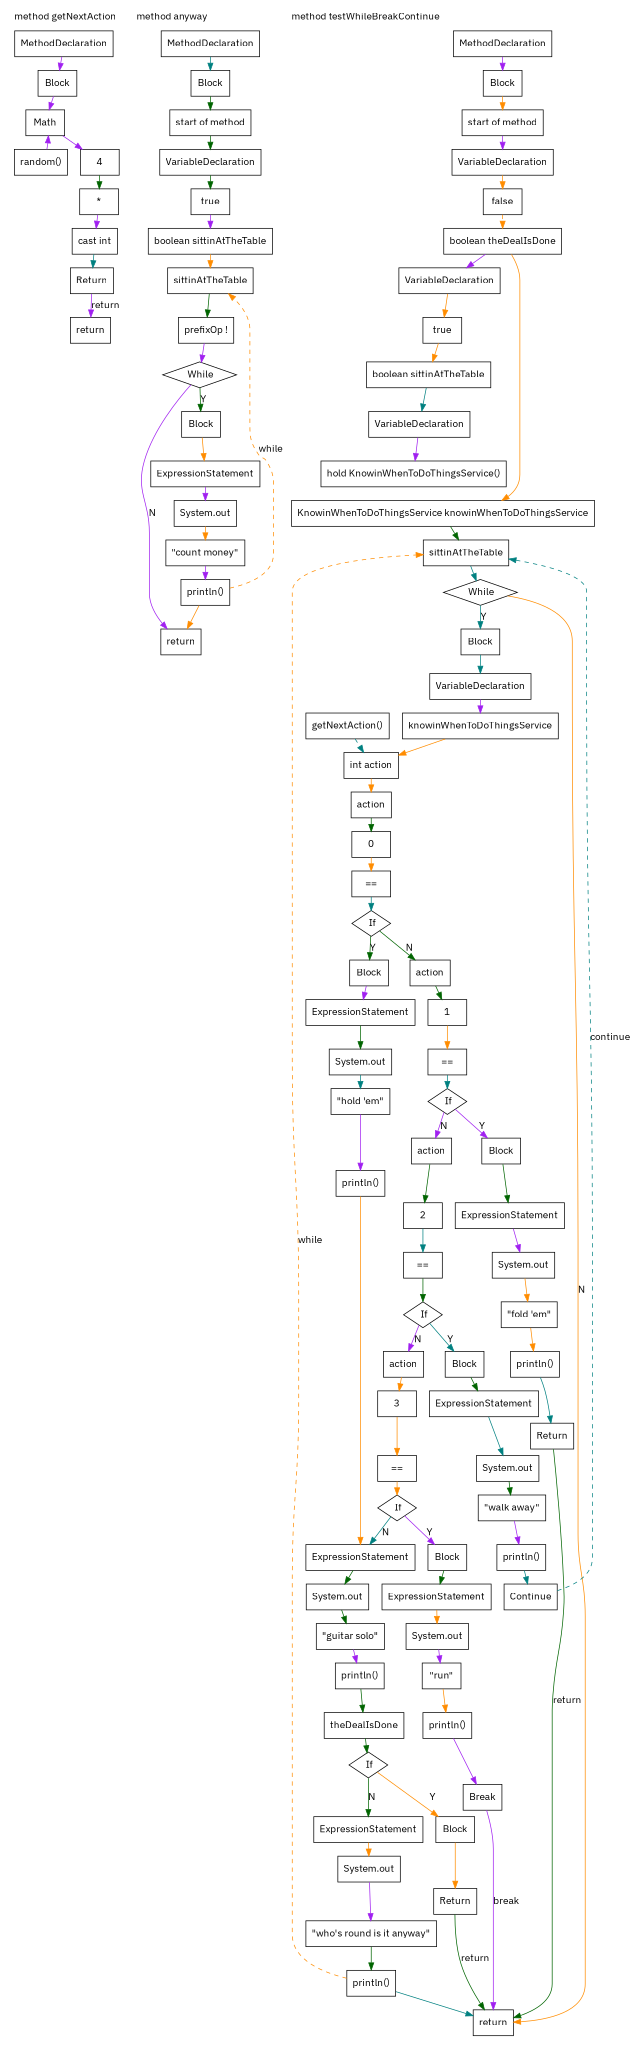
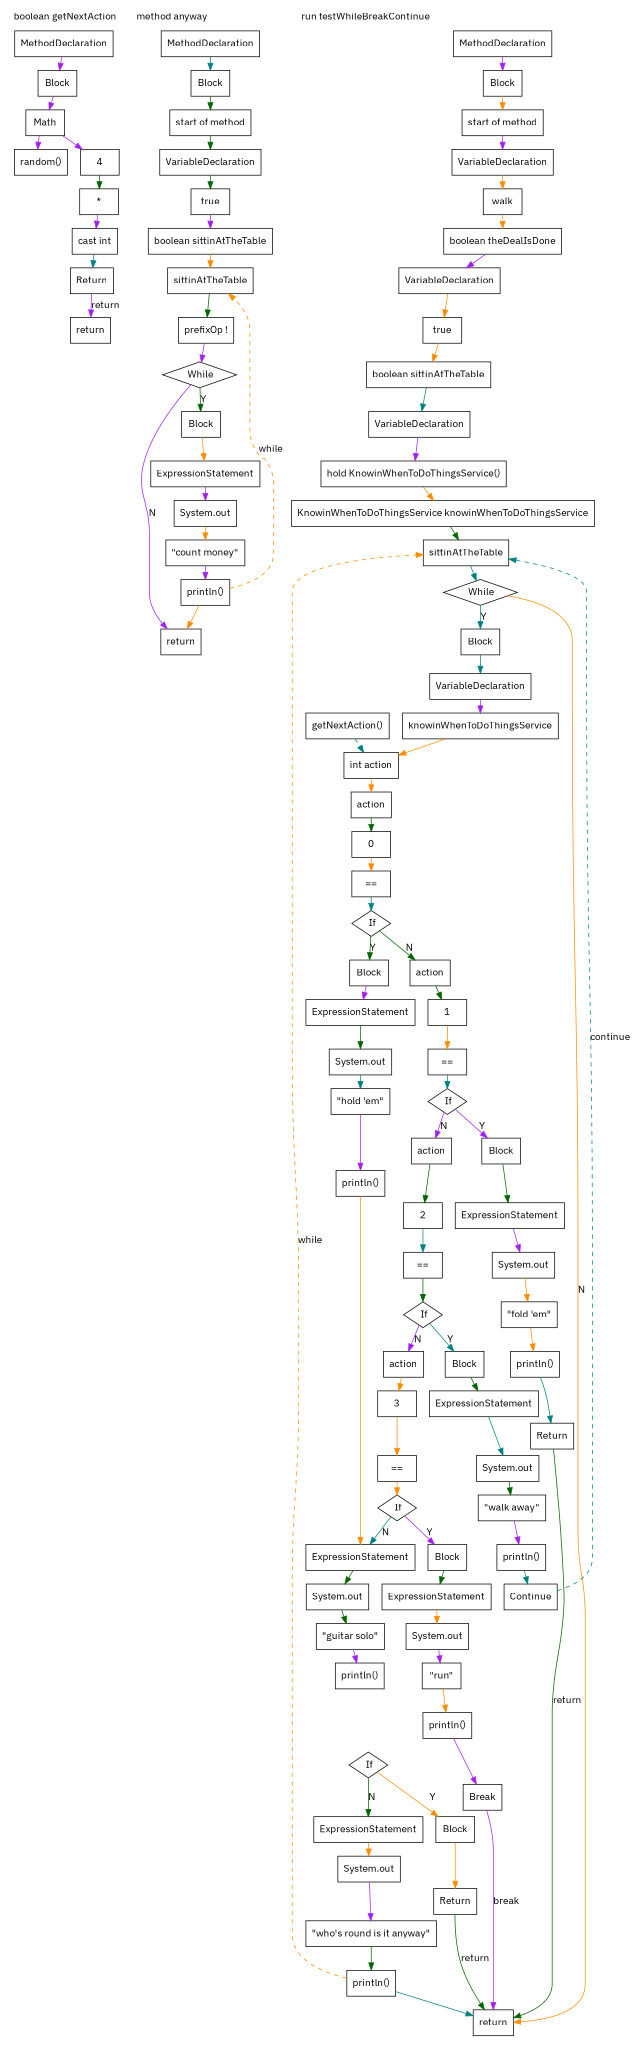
cluster "method getNextAction": label "method getNextAction" -> "boolean getNextAction"
cluster "method testWhileBreakContinue": label "method testWhileBreakContinue" -> "run testWhileBreakContinue"
edge "random()" -> "Math": reversed
node "false": label "false" -> "walk"
edge "boolean theDealIsDone" -> "KnowinWhenToDoThingsService knowinWhenToDoThingsService": now "hold KnowinWhenToDoThingsService()" -> "KnowinWhenToDoThingsService knowinWhenToDoThingsService"
node "theDealIsDone": removed
